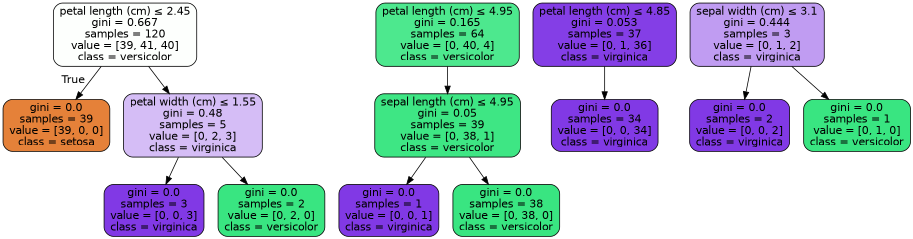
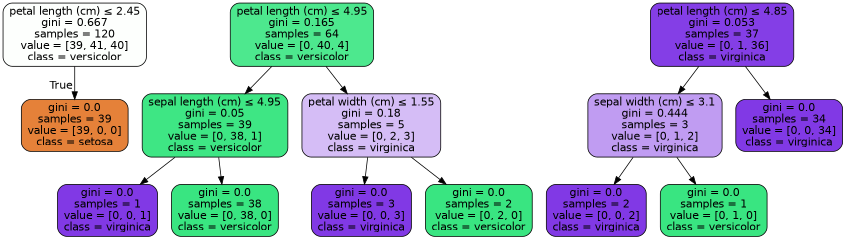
edge "petal length (cm) ≤ 2.45" -> "petal width (cm) ≤ 1.55": now "petal length (cm) ≤ 4.95" -> "petal width (cm) ≤ 1.55"
edge "petal length (cm) ≤ 4.85" -> "sepal width (cm) ≤ 3.1": added
node "petal width (cm) ≤ 1.55": text "gini = 0.48" -> "gini = 0.18"
